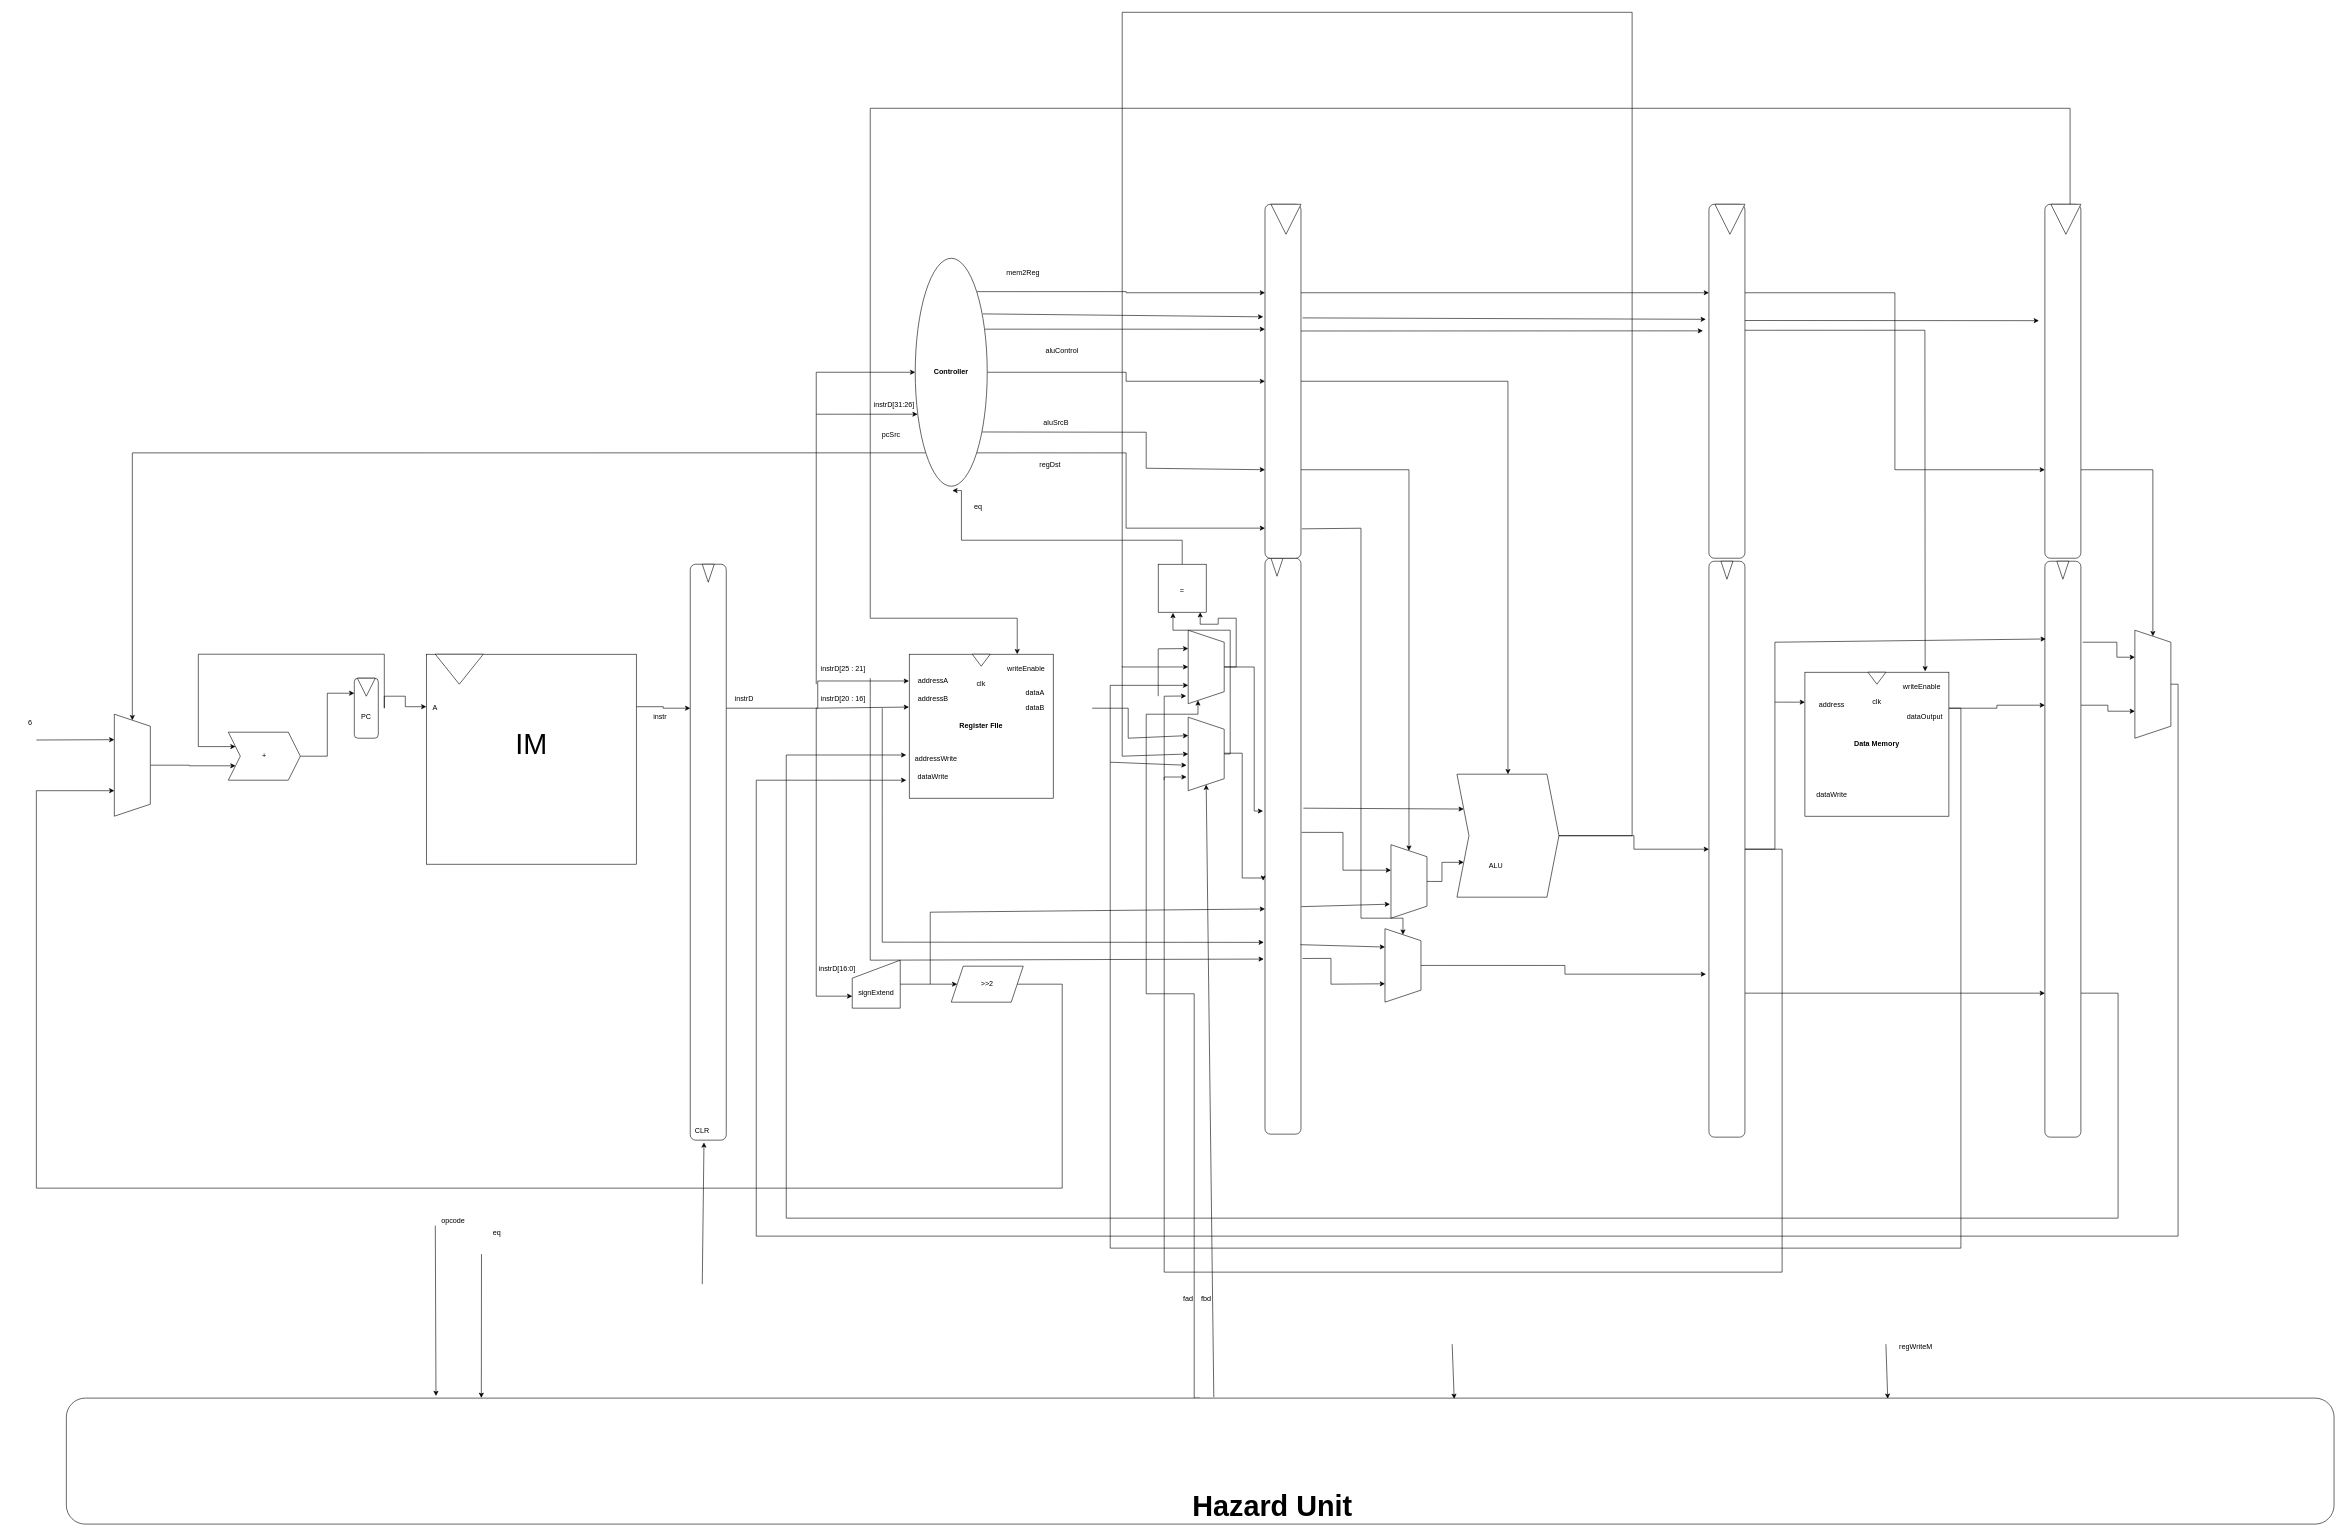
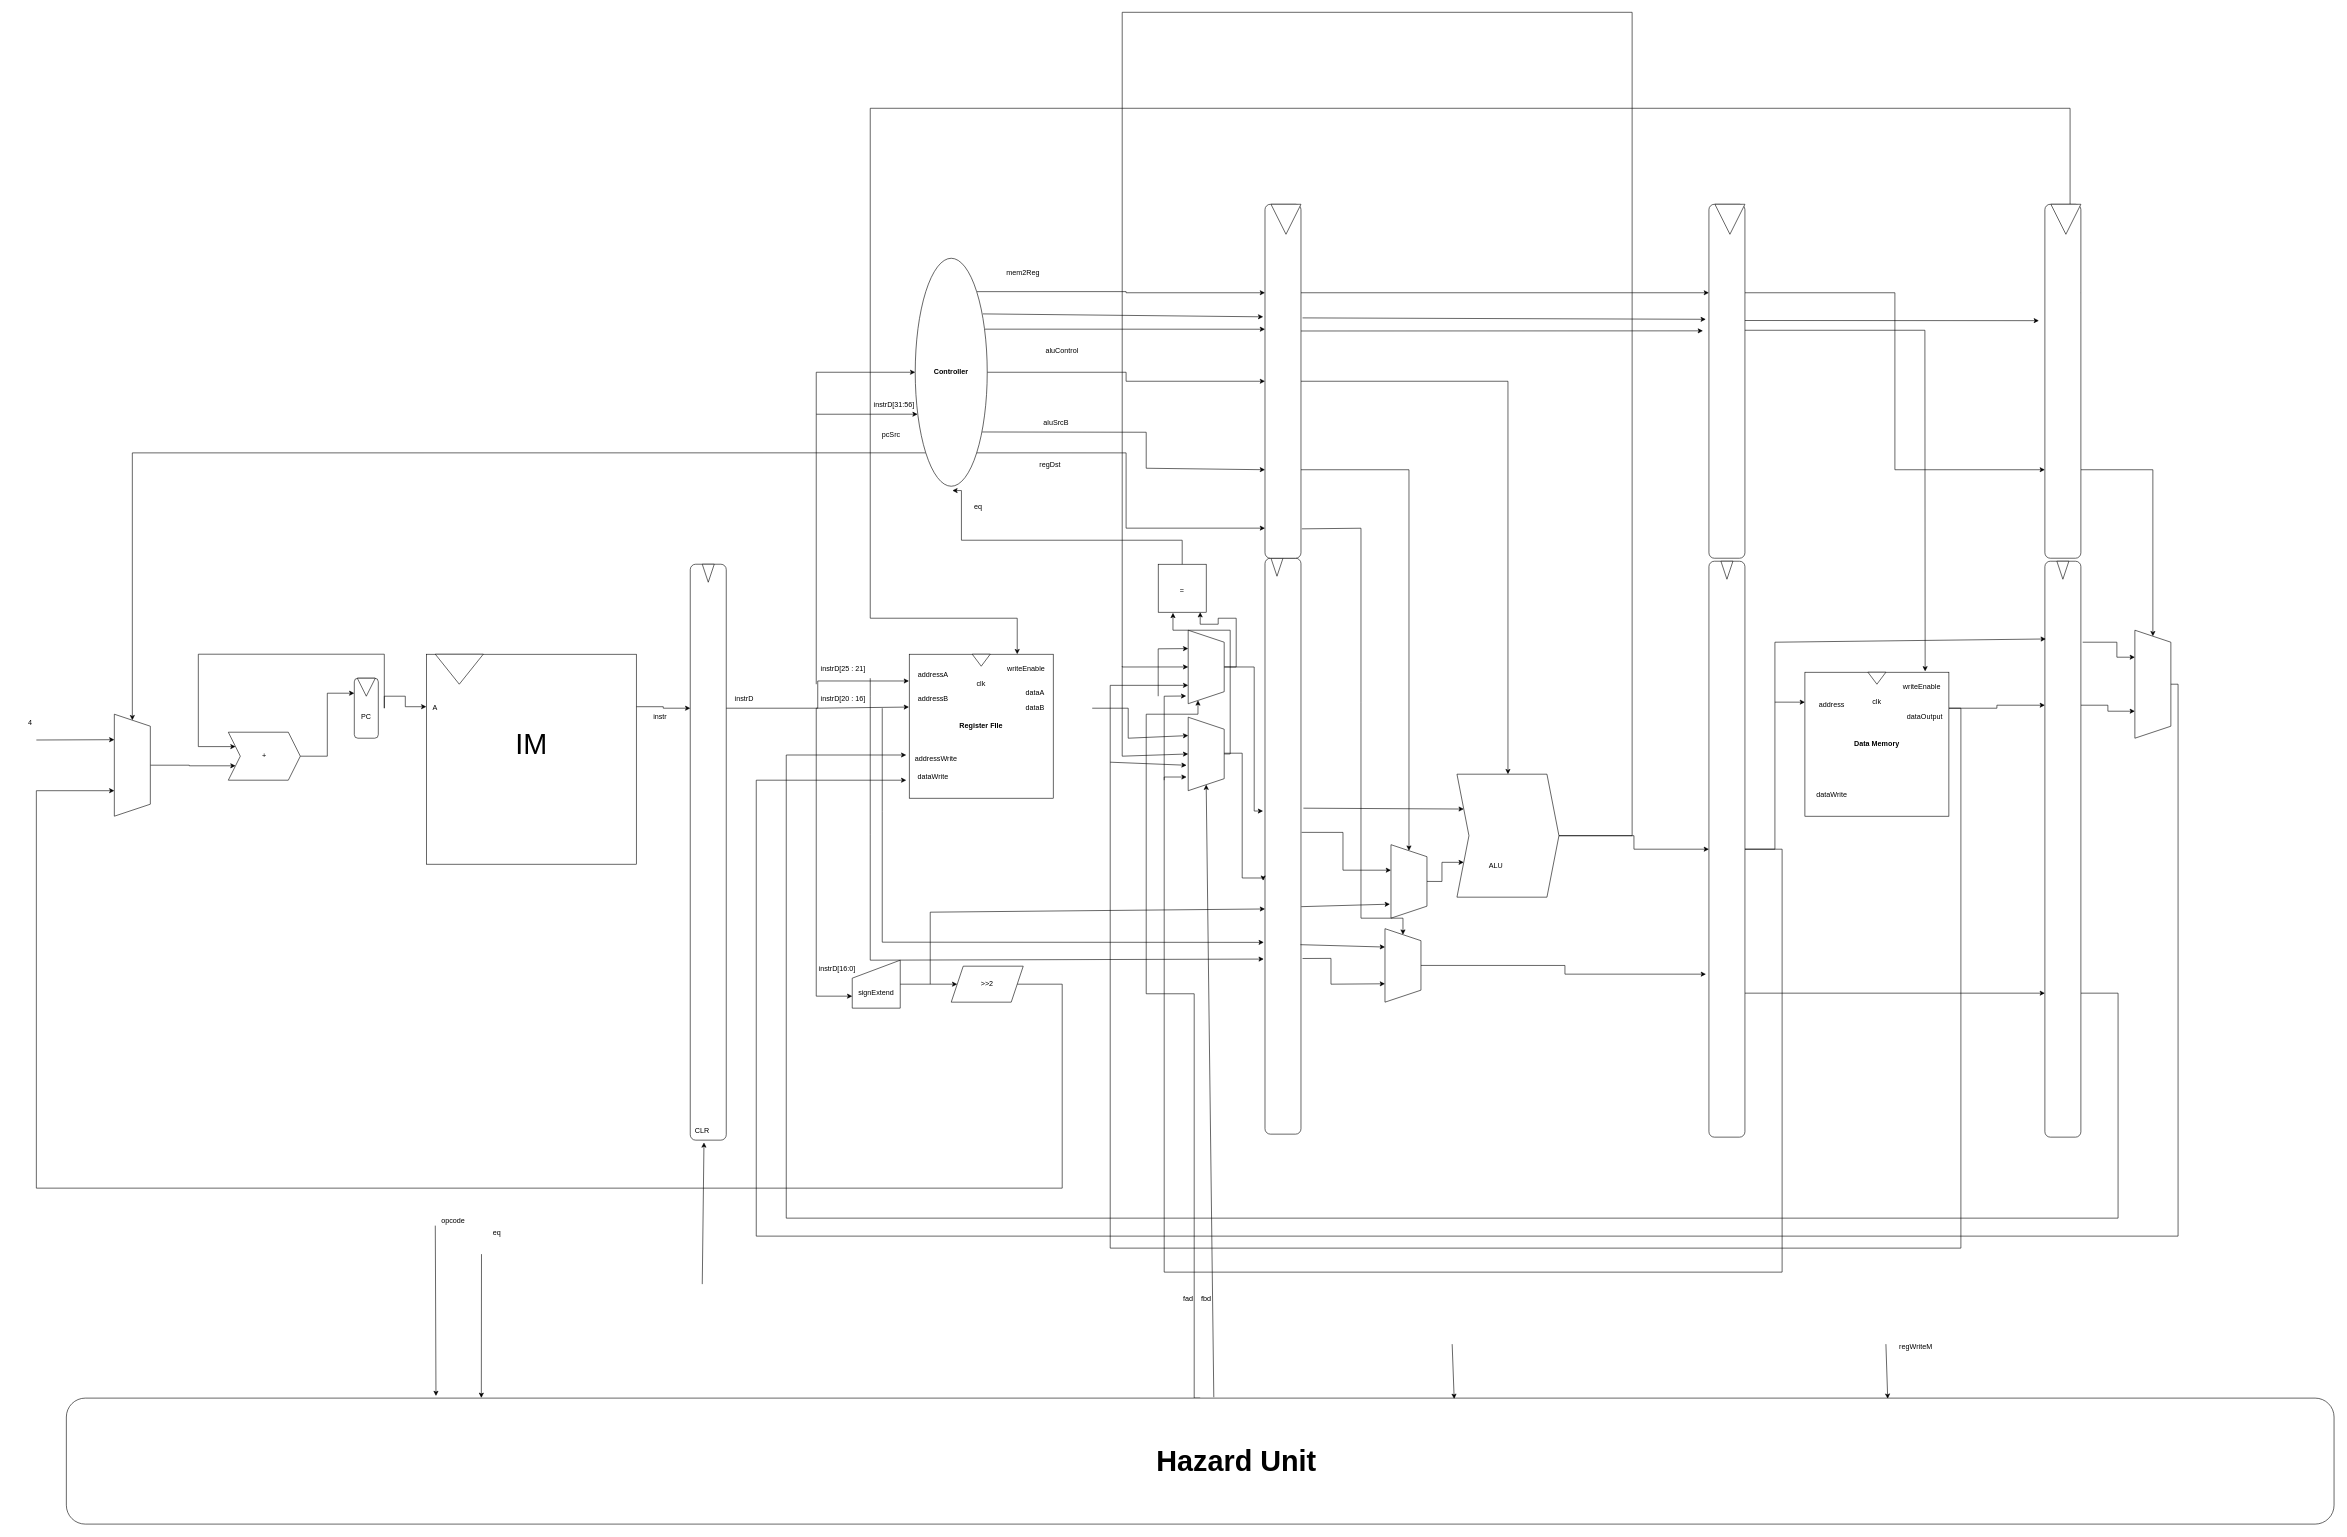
node "instrD[31:26]": label "instrD[31:26]" -> "instrD[31:56]"
node "addressA": moved (933, 681) -> (933, 675)
node "6": label "6" -> "4"
node "Hazard Unit": moved (1272, 1506) -> (1236, 1461)
